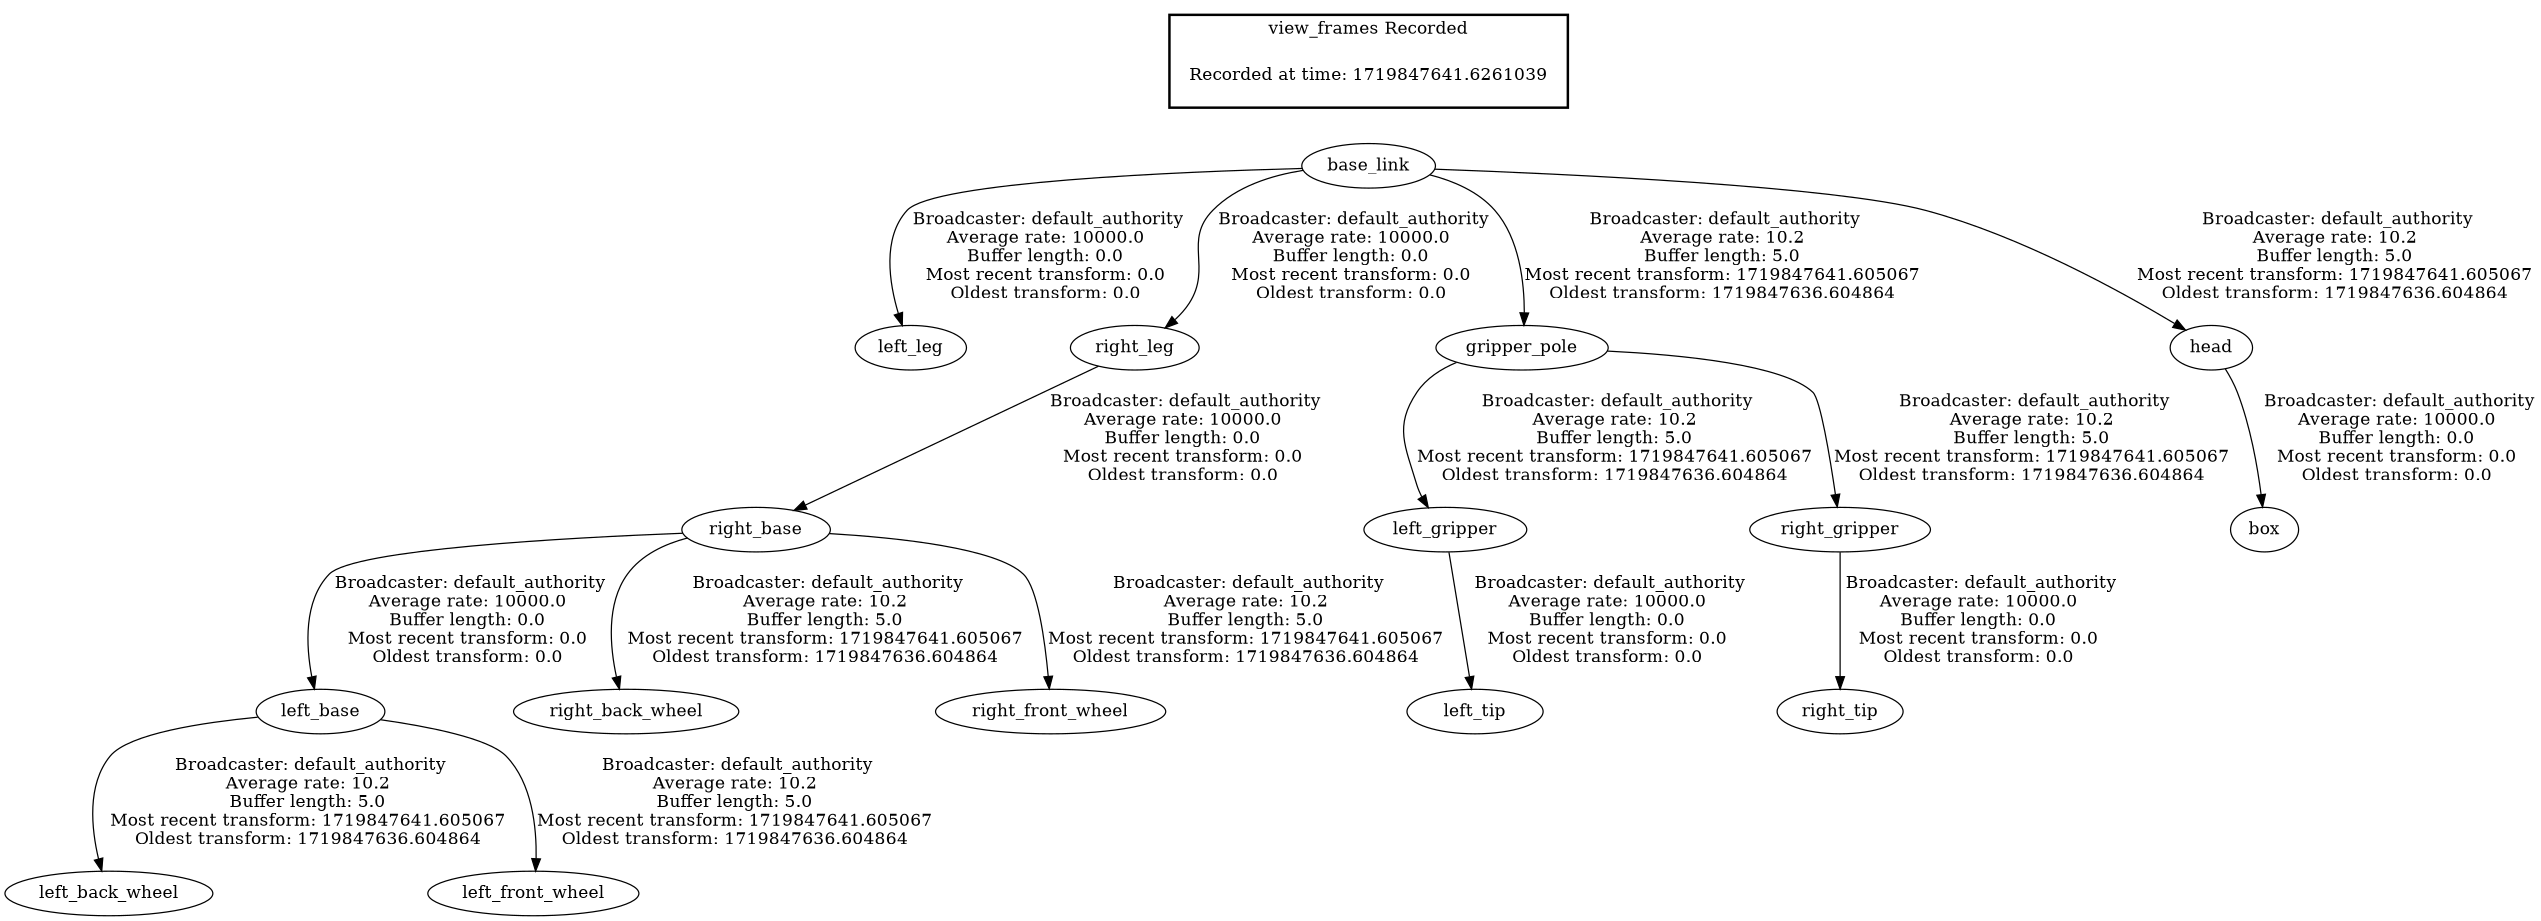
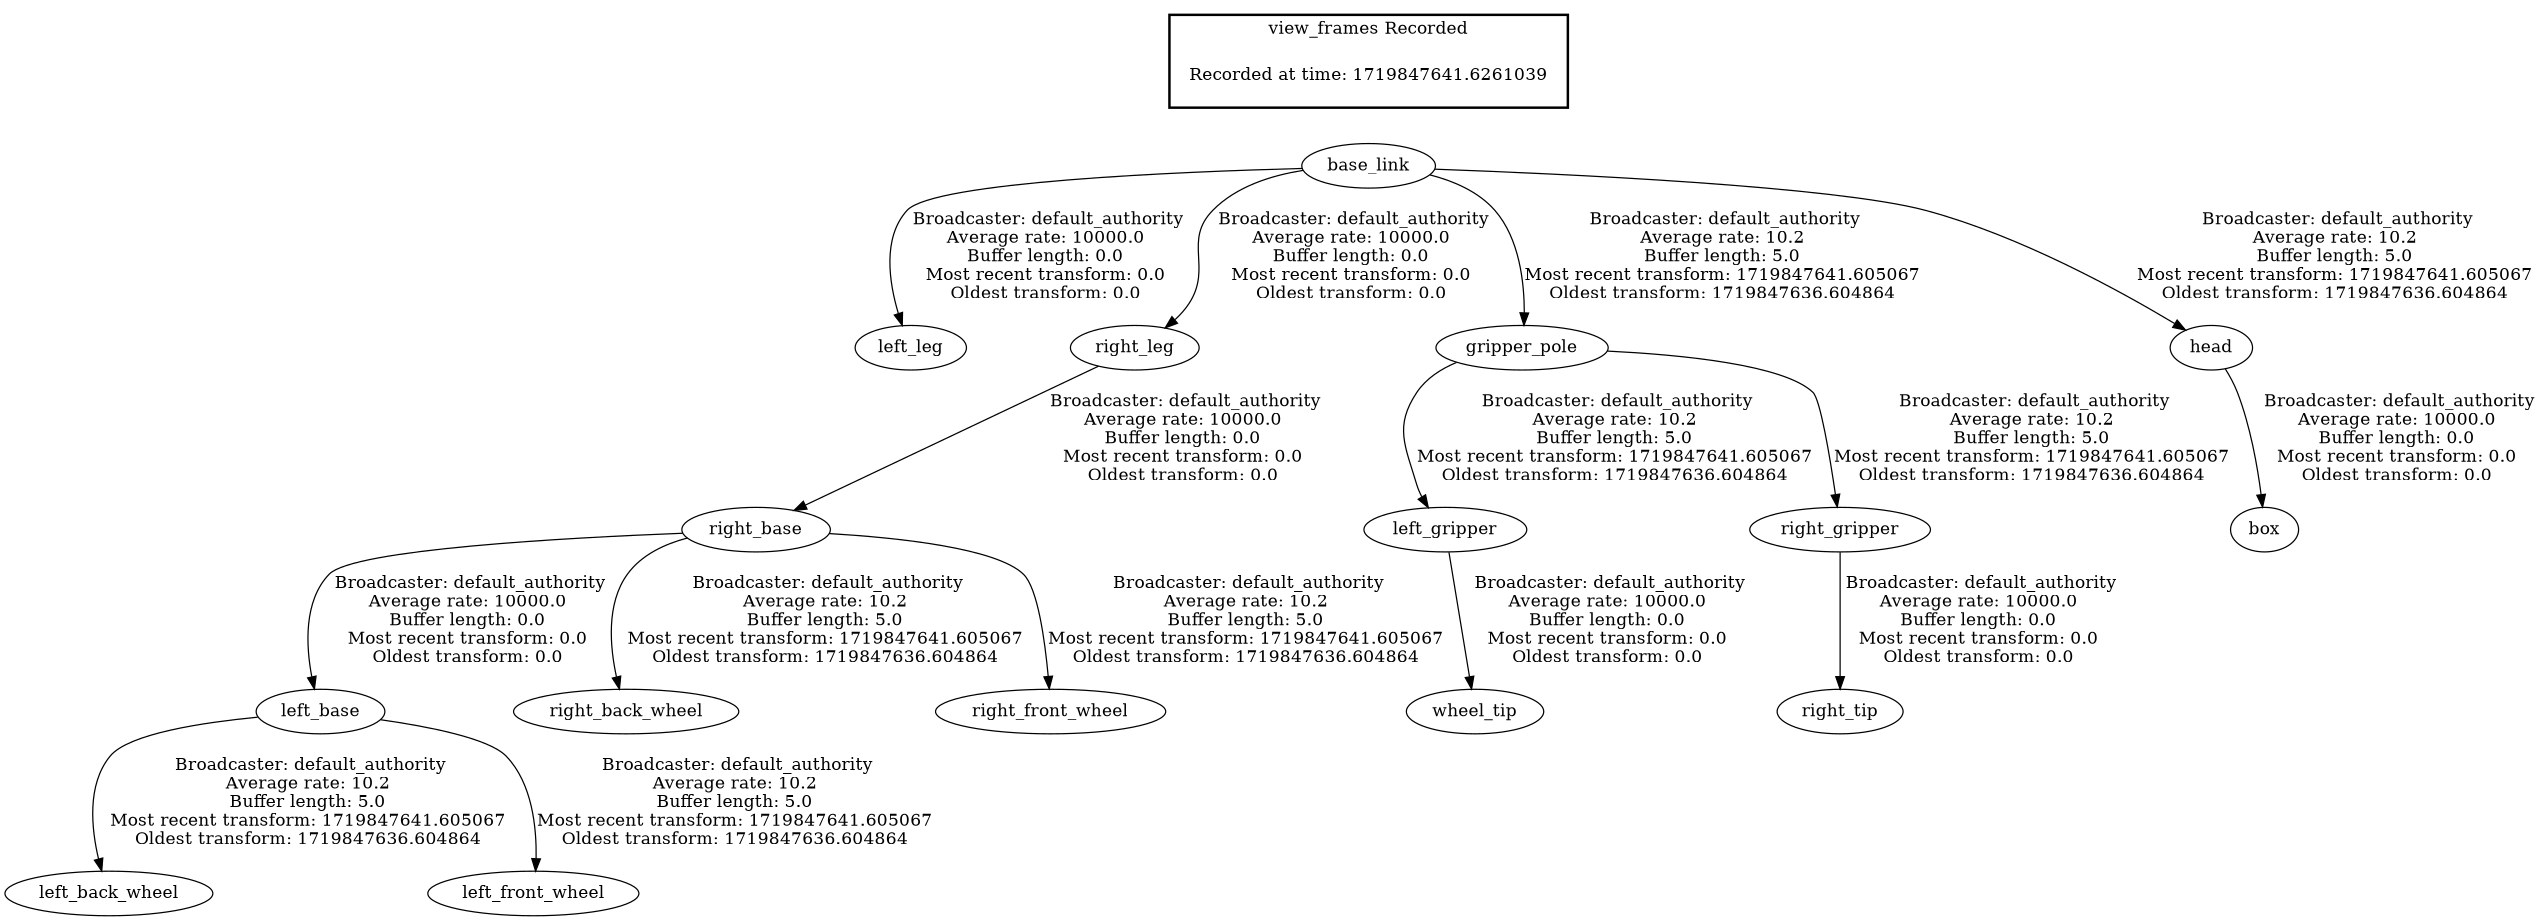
node "left_tip": label "left_tip" -> "wheel_tip"
